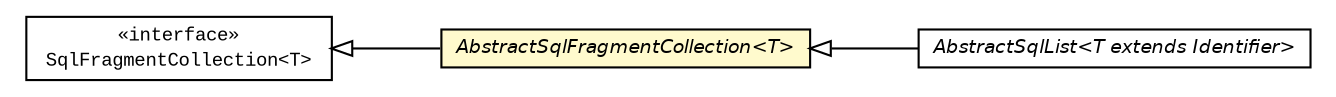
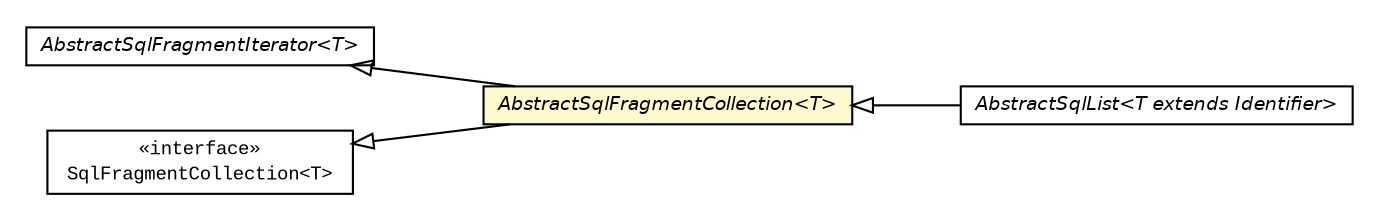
node "AbstractSqlFragmentIterator<T>": added
